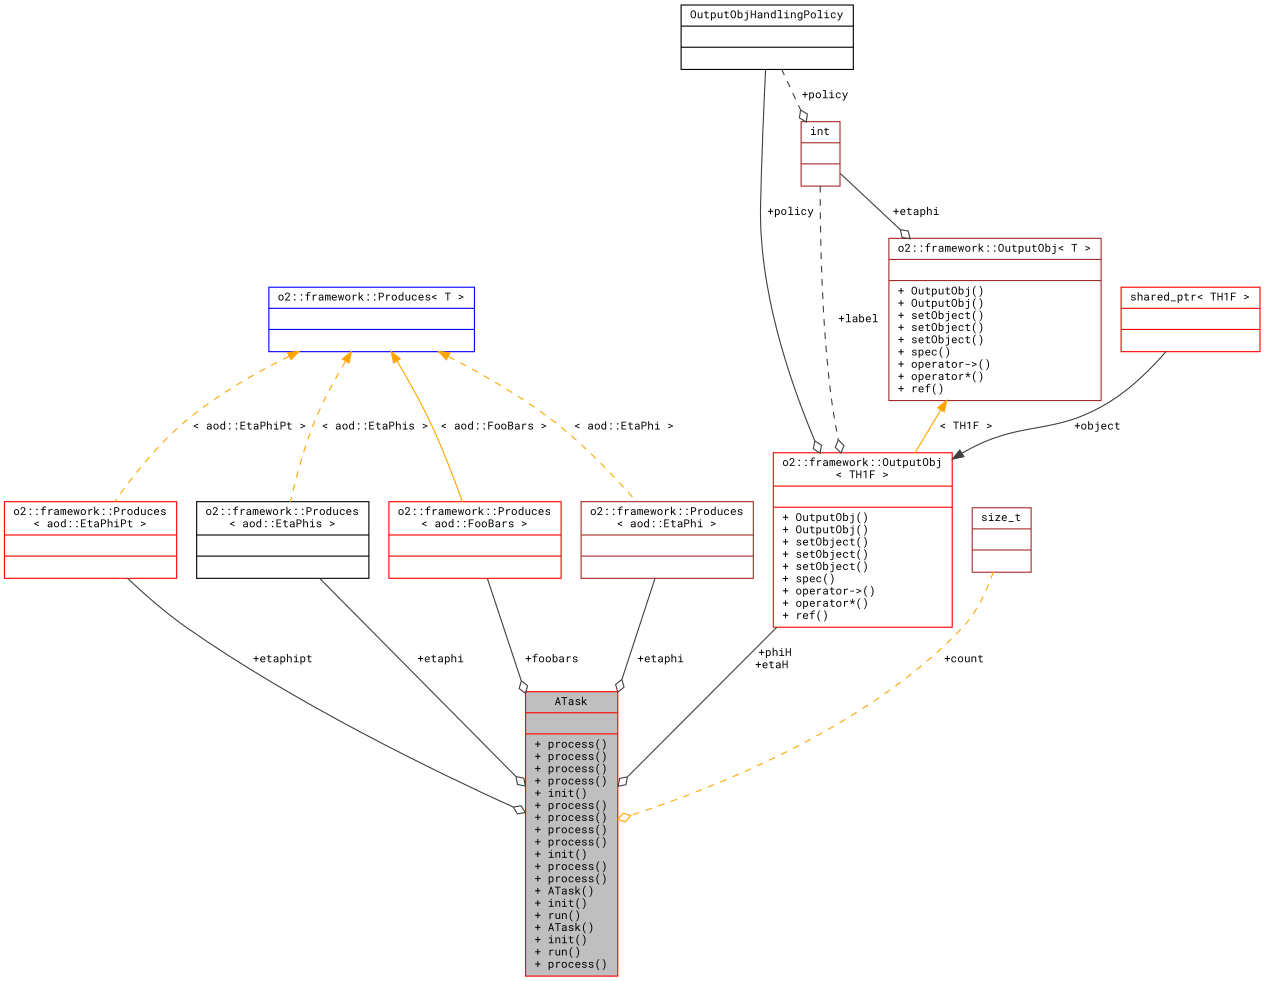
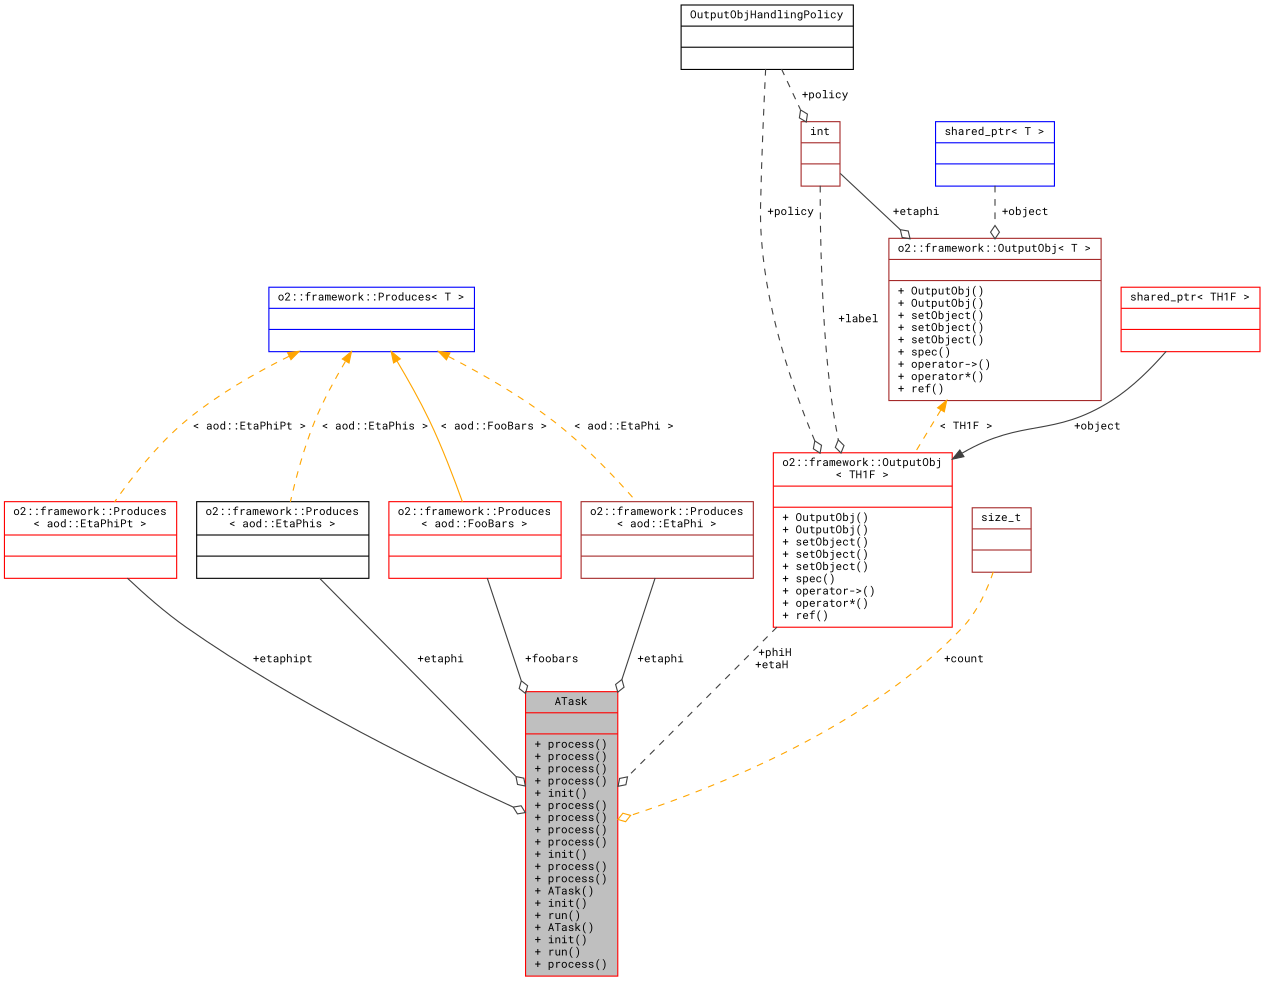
node "shared_ptr< T >": added
edge "OutputObjHandlingPolicy" -> "o2::framework::OutputObj": style solid -> dashed
edge "o2::framework::OutputObj" -> "o2::framework::OutputObj< T >": style solid -> dashed
edge "o2::framework::OutputObj" -> "ATask": style solid -> dashed
